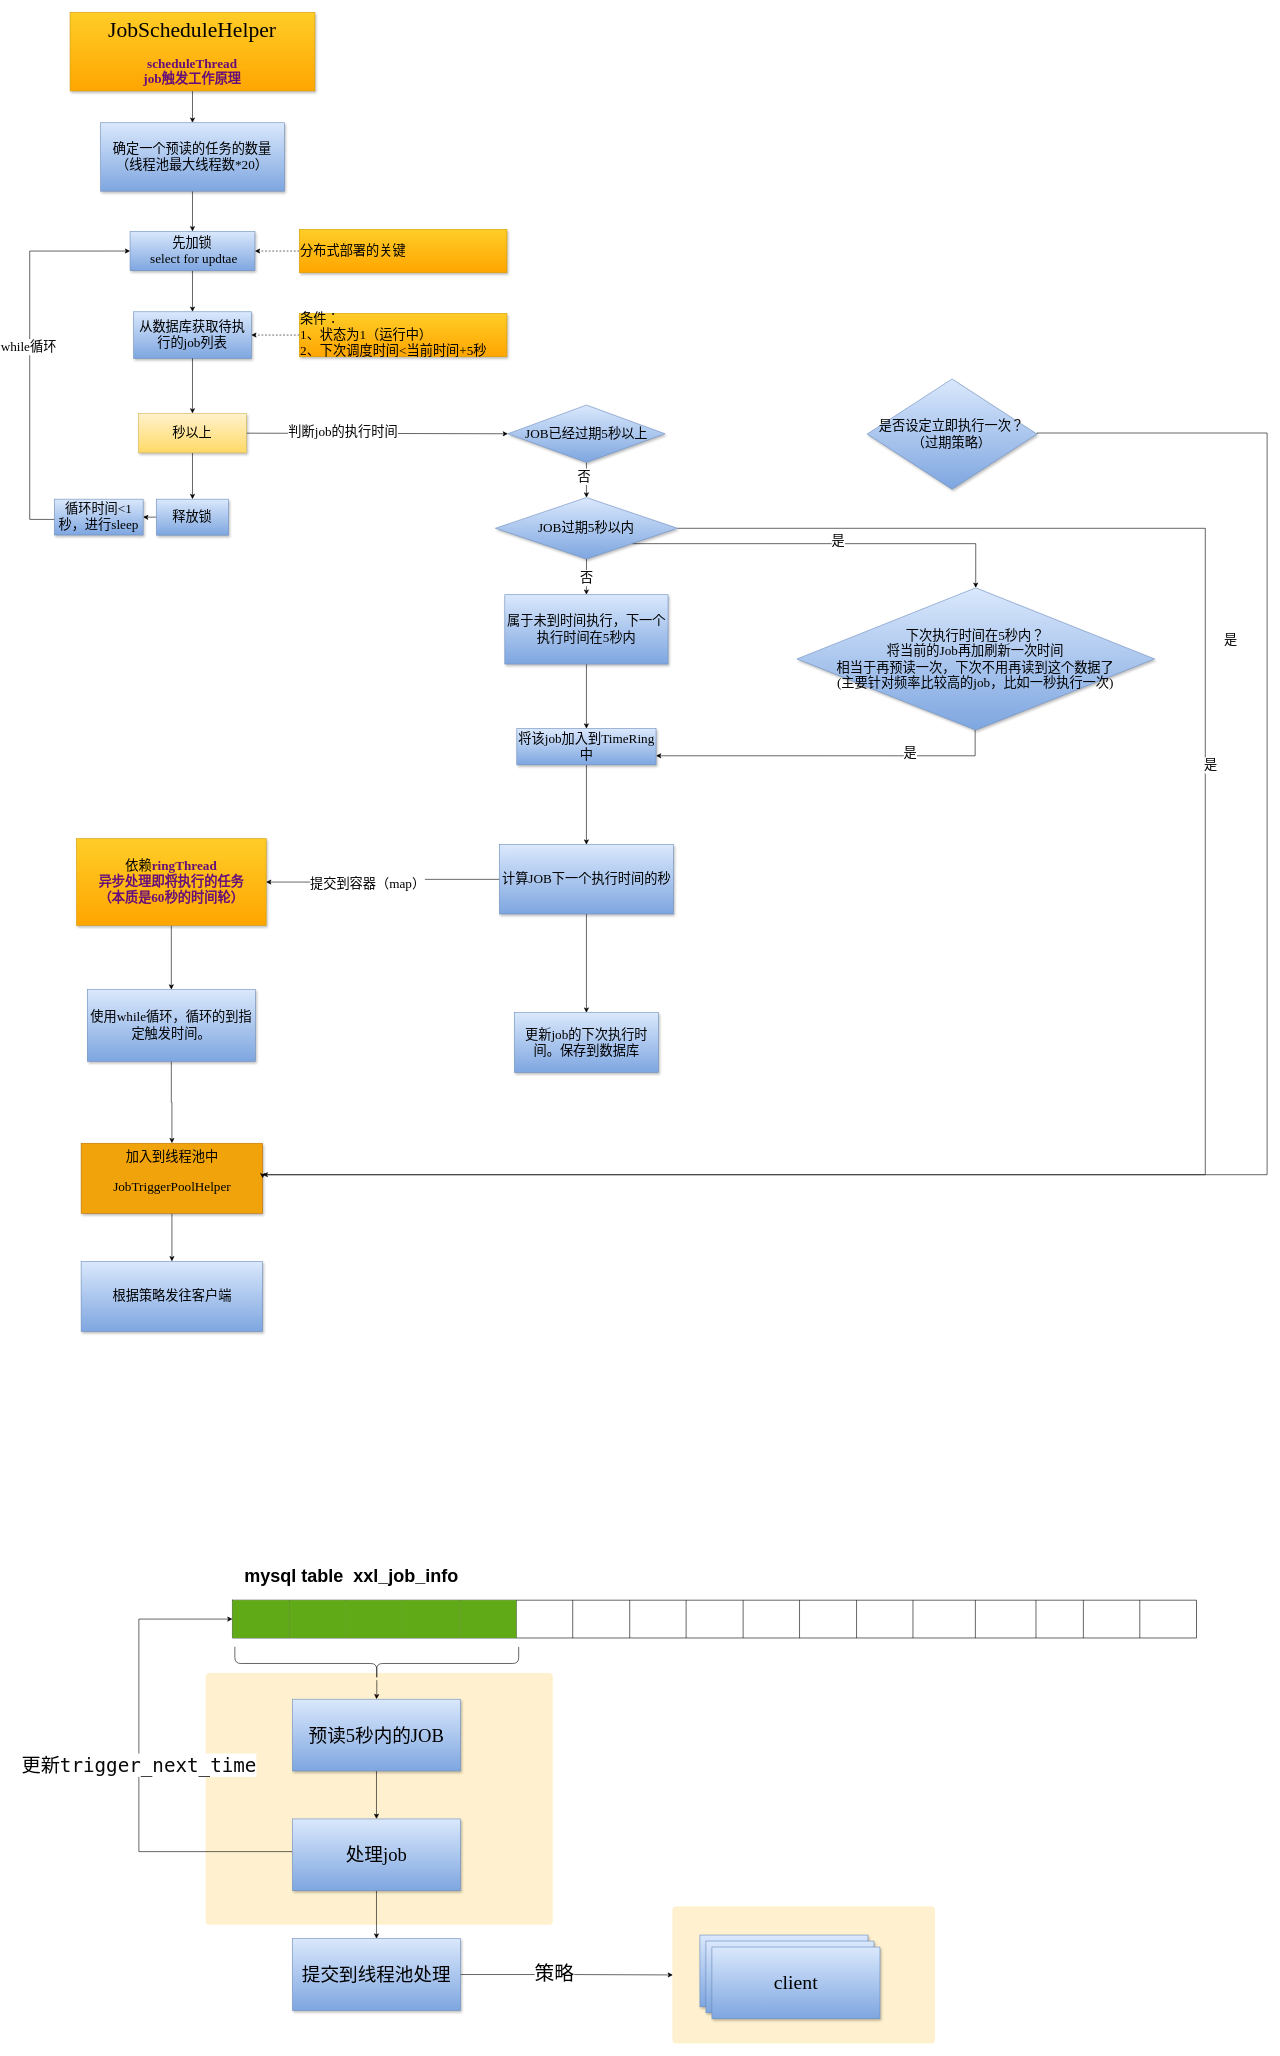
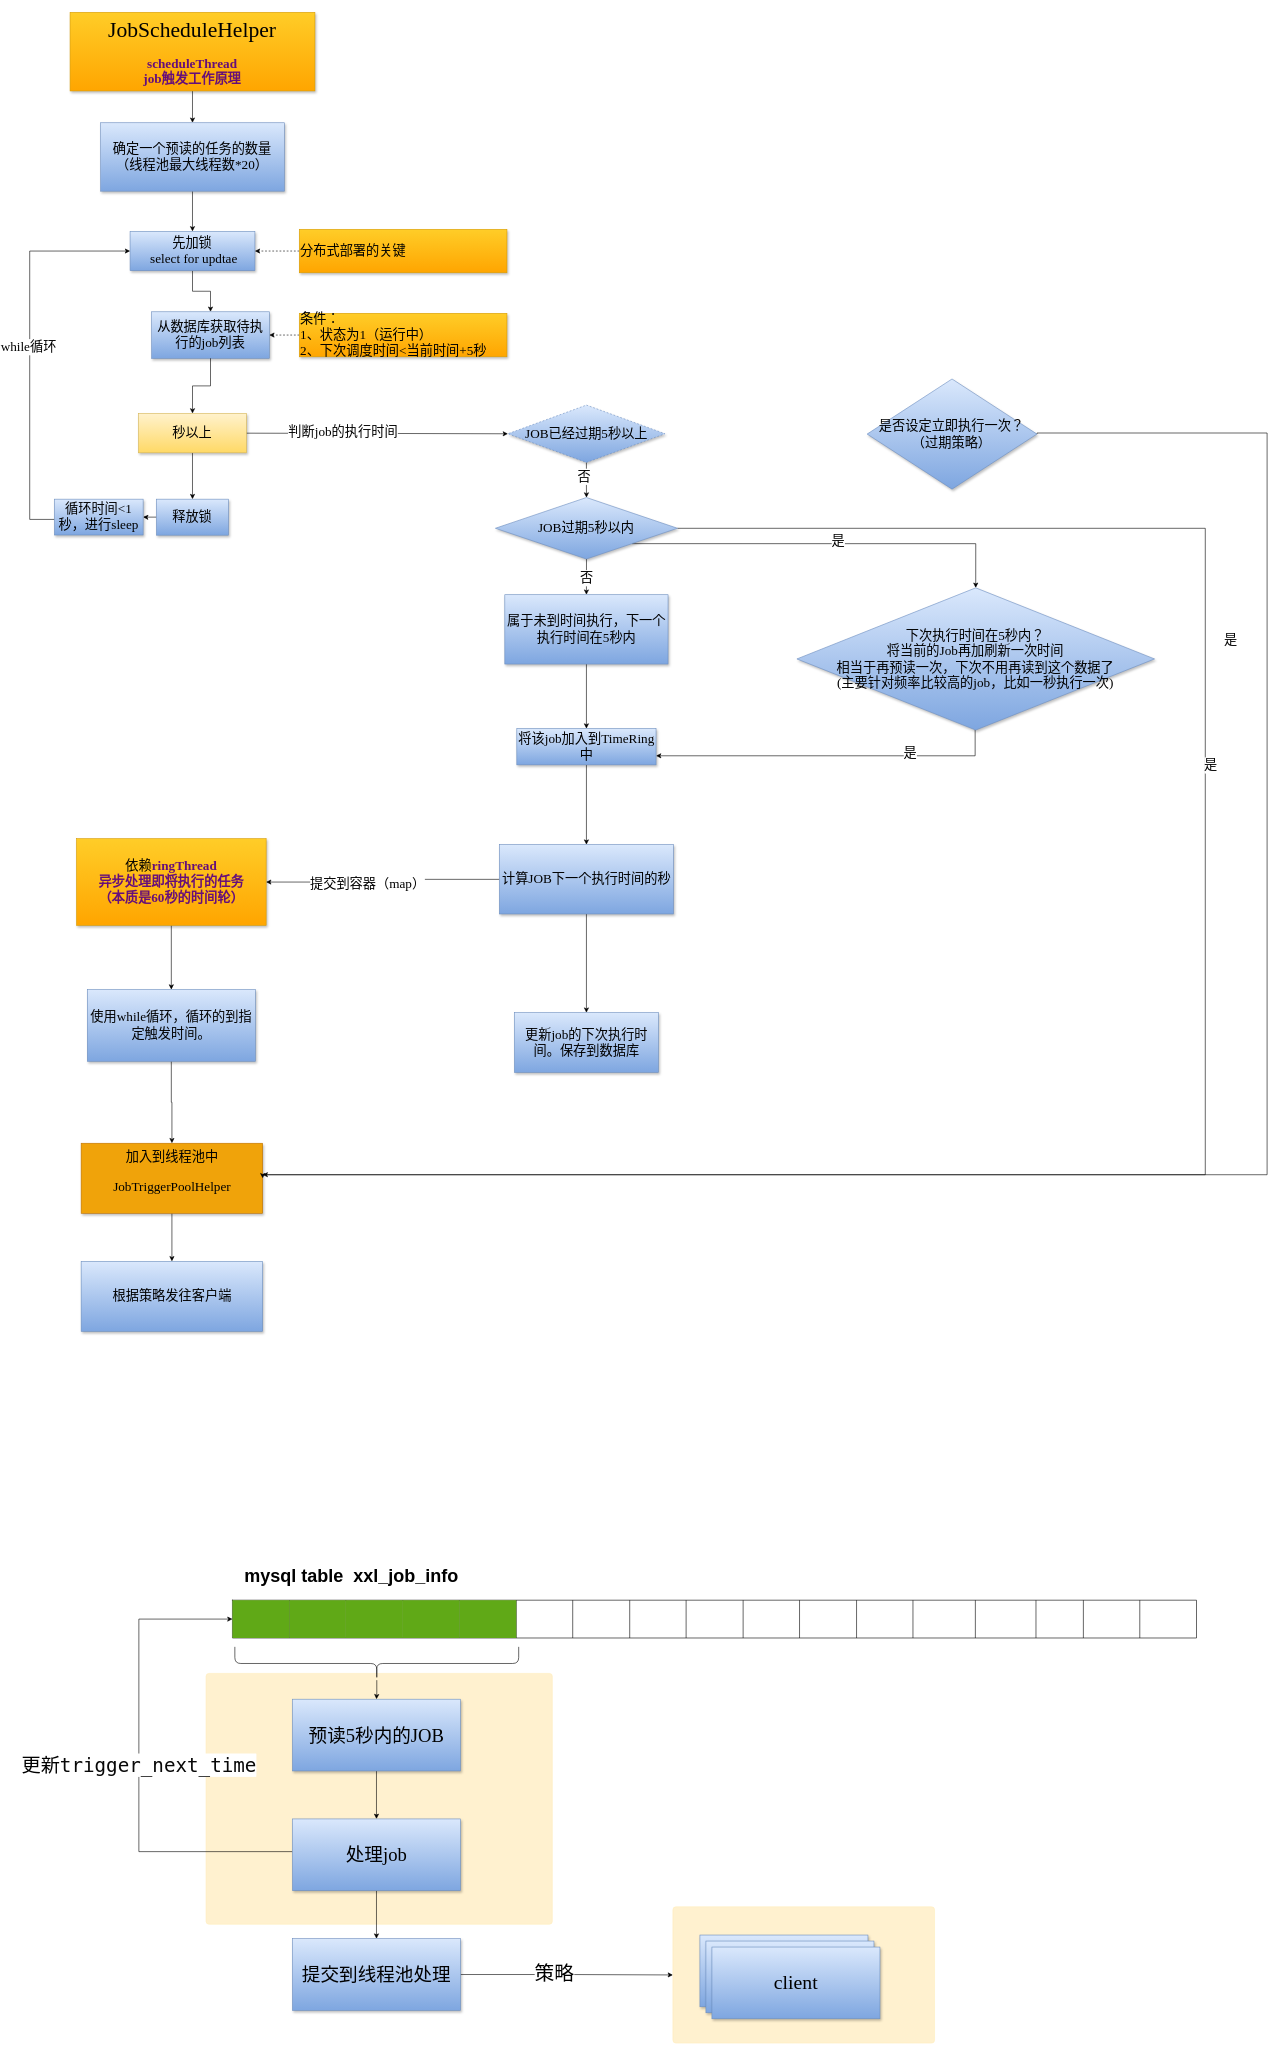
node "从数据库获取待执行的job列表": moved (192, 335) -> (210, 335)
node "JOB已经过期5秒以上": style solid -> dashed
